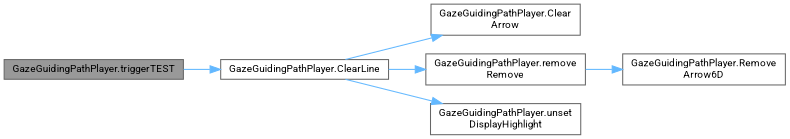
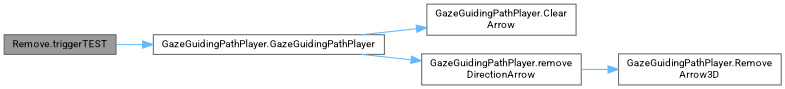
node "GazeGuidingPathPlayer.triggerTEST": label "GazeGuidingPathPlayer.triggerTEST" -> "Remove.triggerTEST"
node "GazeGuidingPathPlayer.ClearLine": label "GazeGuidingPathPlayer.ClearLine" -> "GazeGuidingPathPlayer.GazeGuidingPathPlayer"
node "GazeGuidingPathPlayer.remove Remove": label "GazeGuidingPathPlayer.remove Remove" -> "GazeGuidingPathPlayer.remove DirectionArrow"
node "GazeGuidingPathPlayer.Remove Arrow6D": label "GazeGuidingPathPlayer.Remove Arrow6D" -> "GazeGuidingPathPlayer.Remove Arrow3D"
node "GazeGuidingPathPlayer.unset DisplayHighlight": removed
